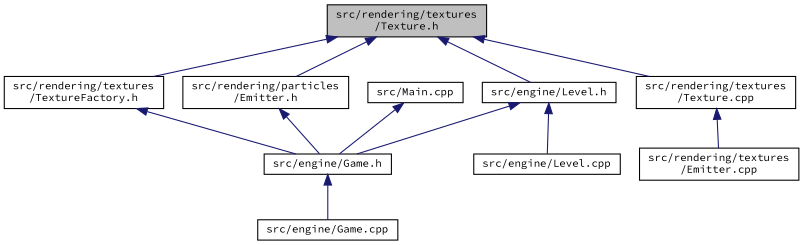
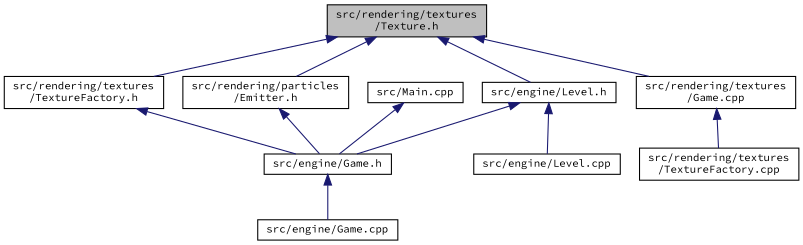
node "src/rendering/textures /Texture.cpp": label "src/rendering/textures /Texture.cpp" -> "src/rendering/textures /Game.cpp"
node "src/rendering/textures /Emitter.cpp": label "src/rendering/textures /Emitter.cpp" -> "src/rendering/textures /TextureFactory.cpp"
